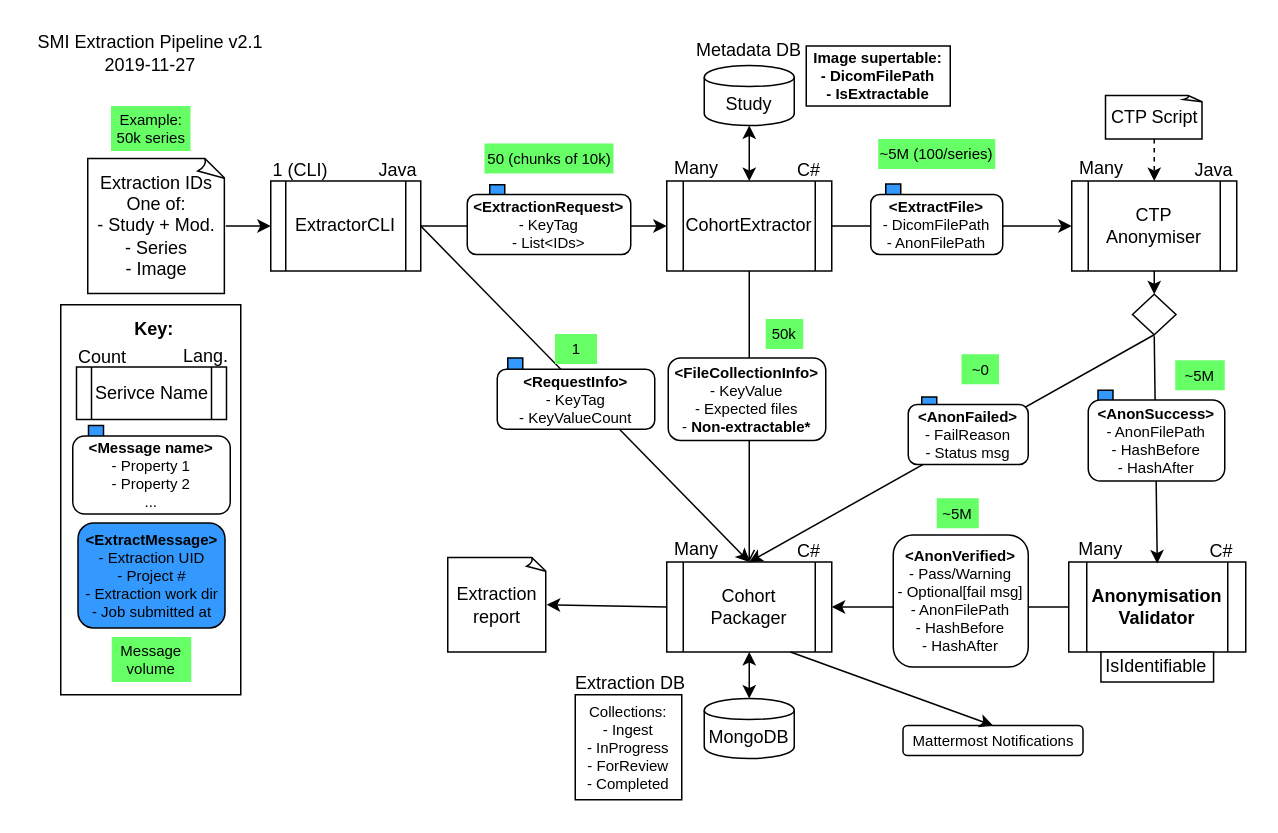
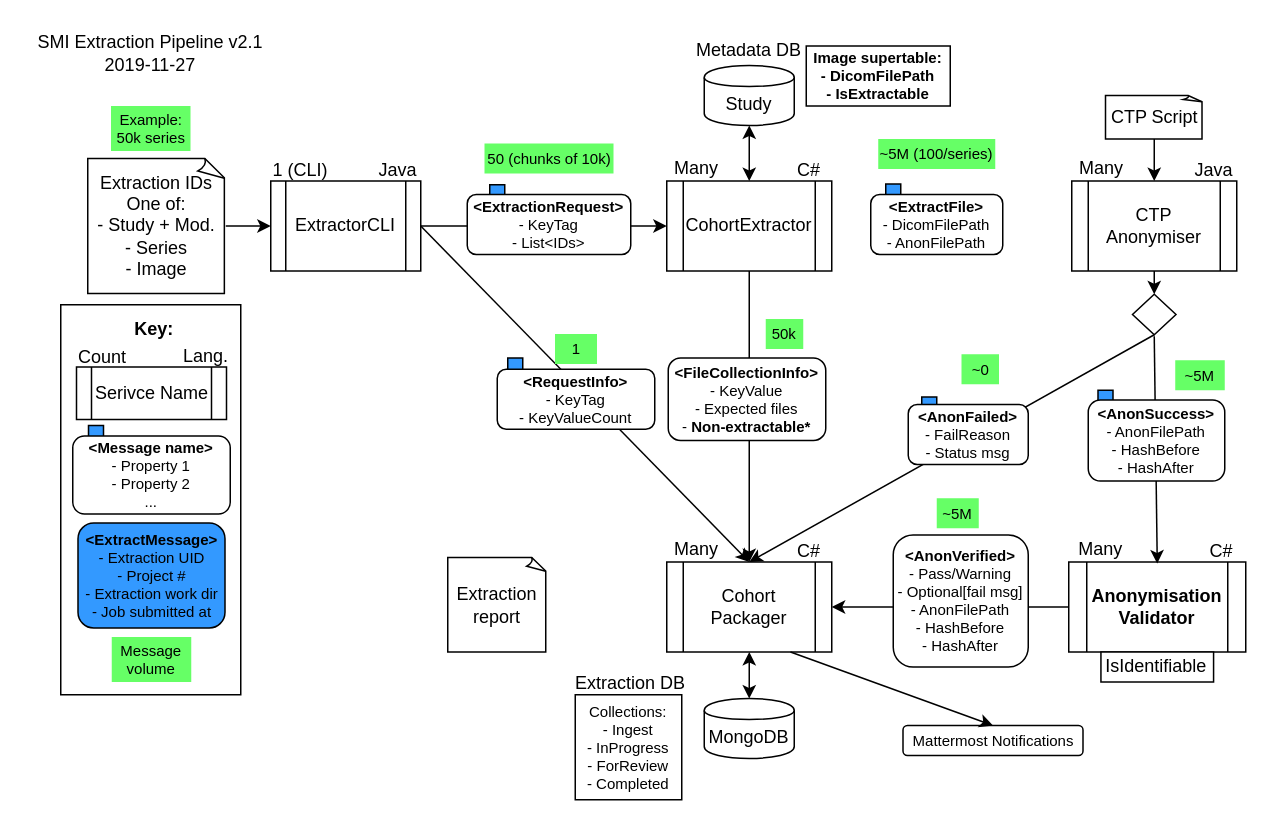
edge "CTP Script" -> "CTP Anonymiser": style dashed -> solid
edge "CohortExtractor" -> "CTP Anonymiser": removed
edge "CohortExtractor" -> "Cohort Packager": arrowhead open -> classic
edge "Cohort Packager" -> "Extraction report": removed
